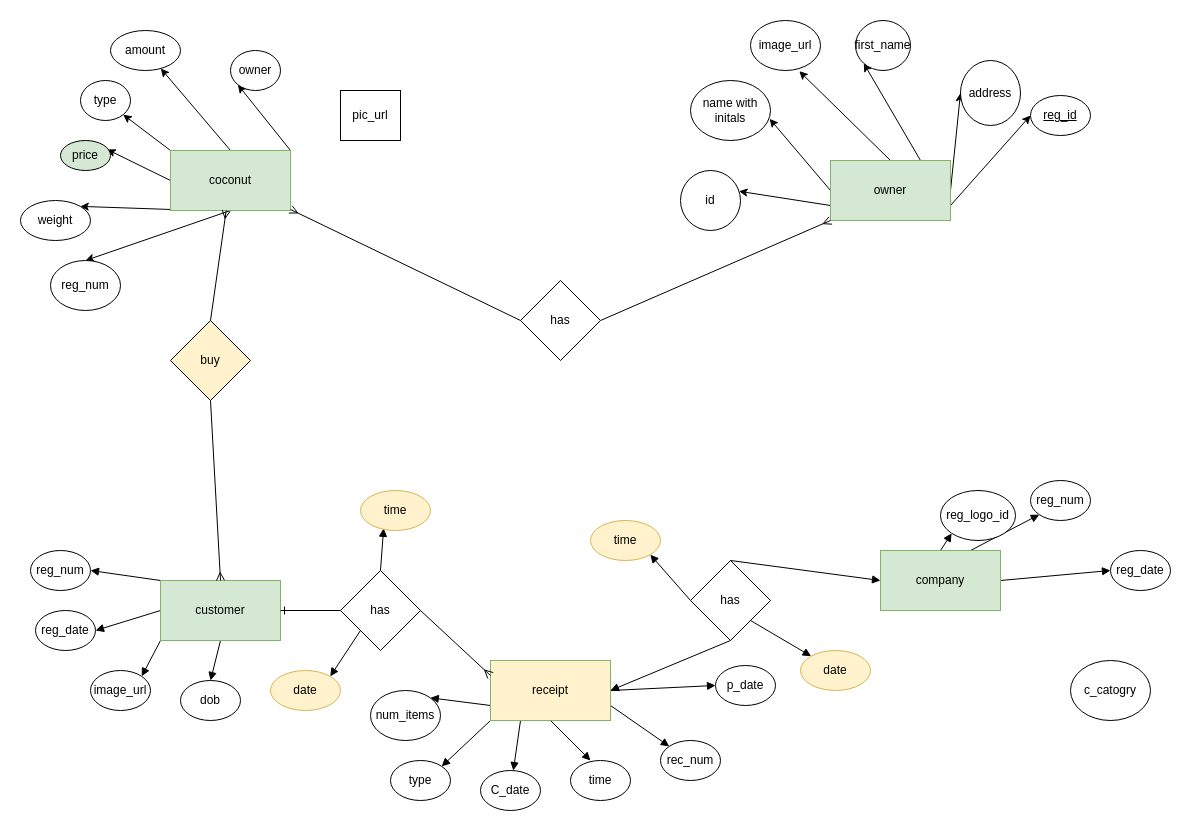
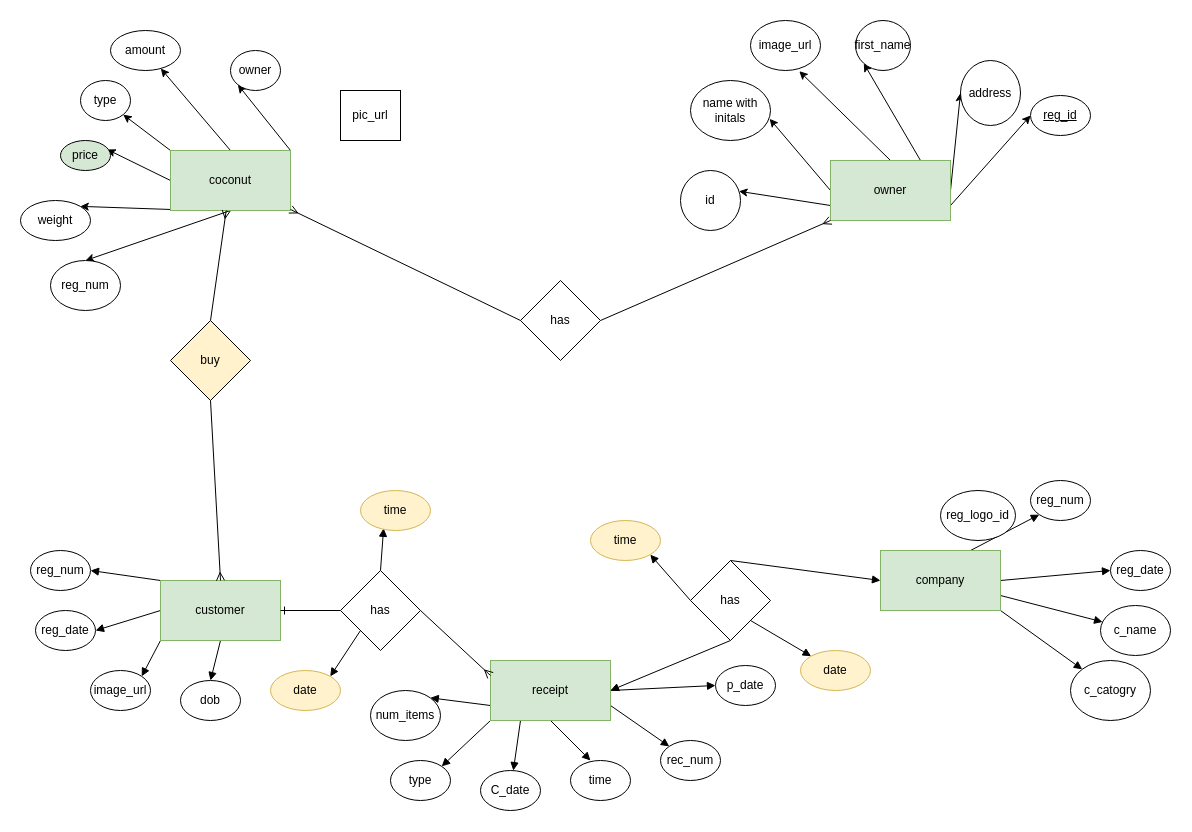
edge "company" -> "reg_logo_id": removed
edge "company" -> "c_name": added
node "c_name": added
edge "company" -> "c_catogry": added
node "receipt": fillcolor #fff2cc -> #d5e8d4
